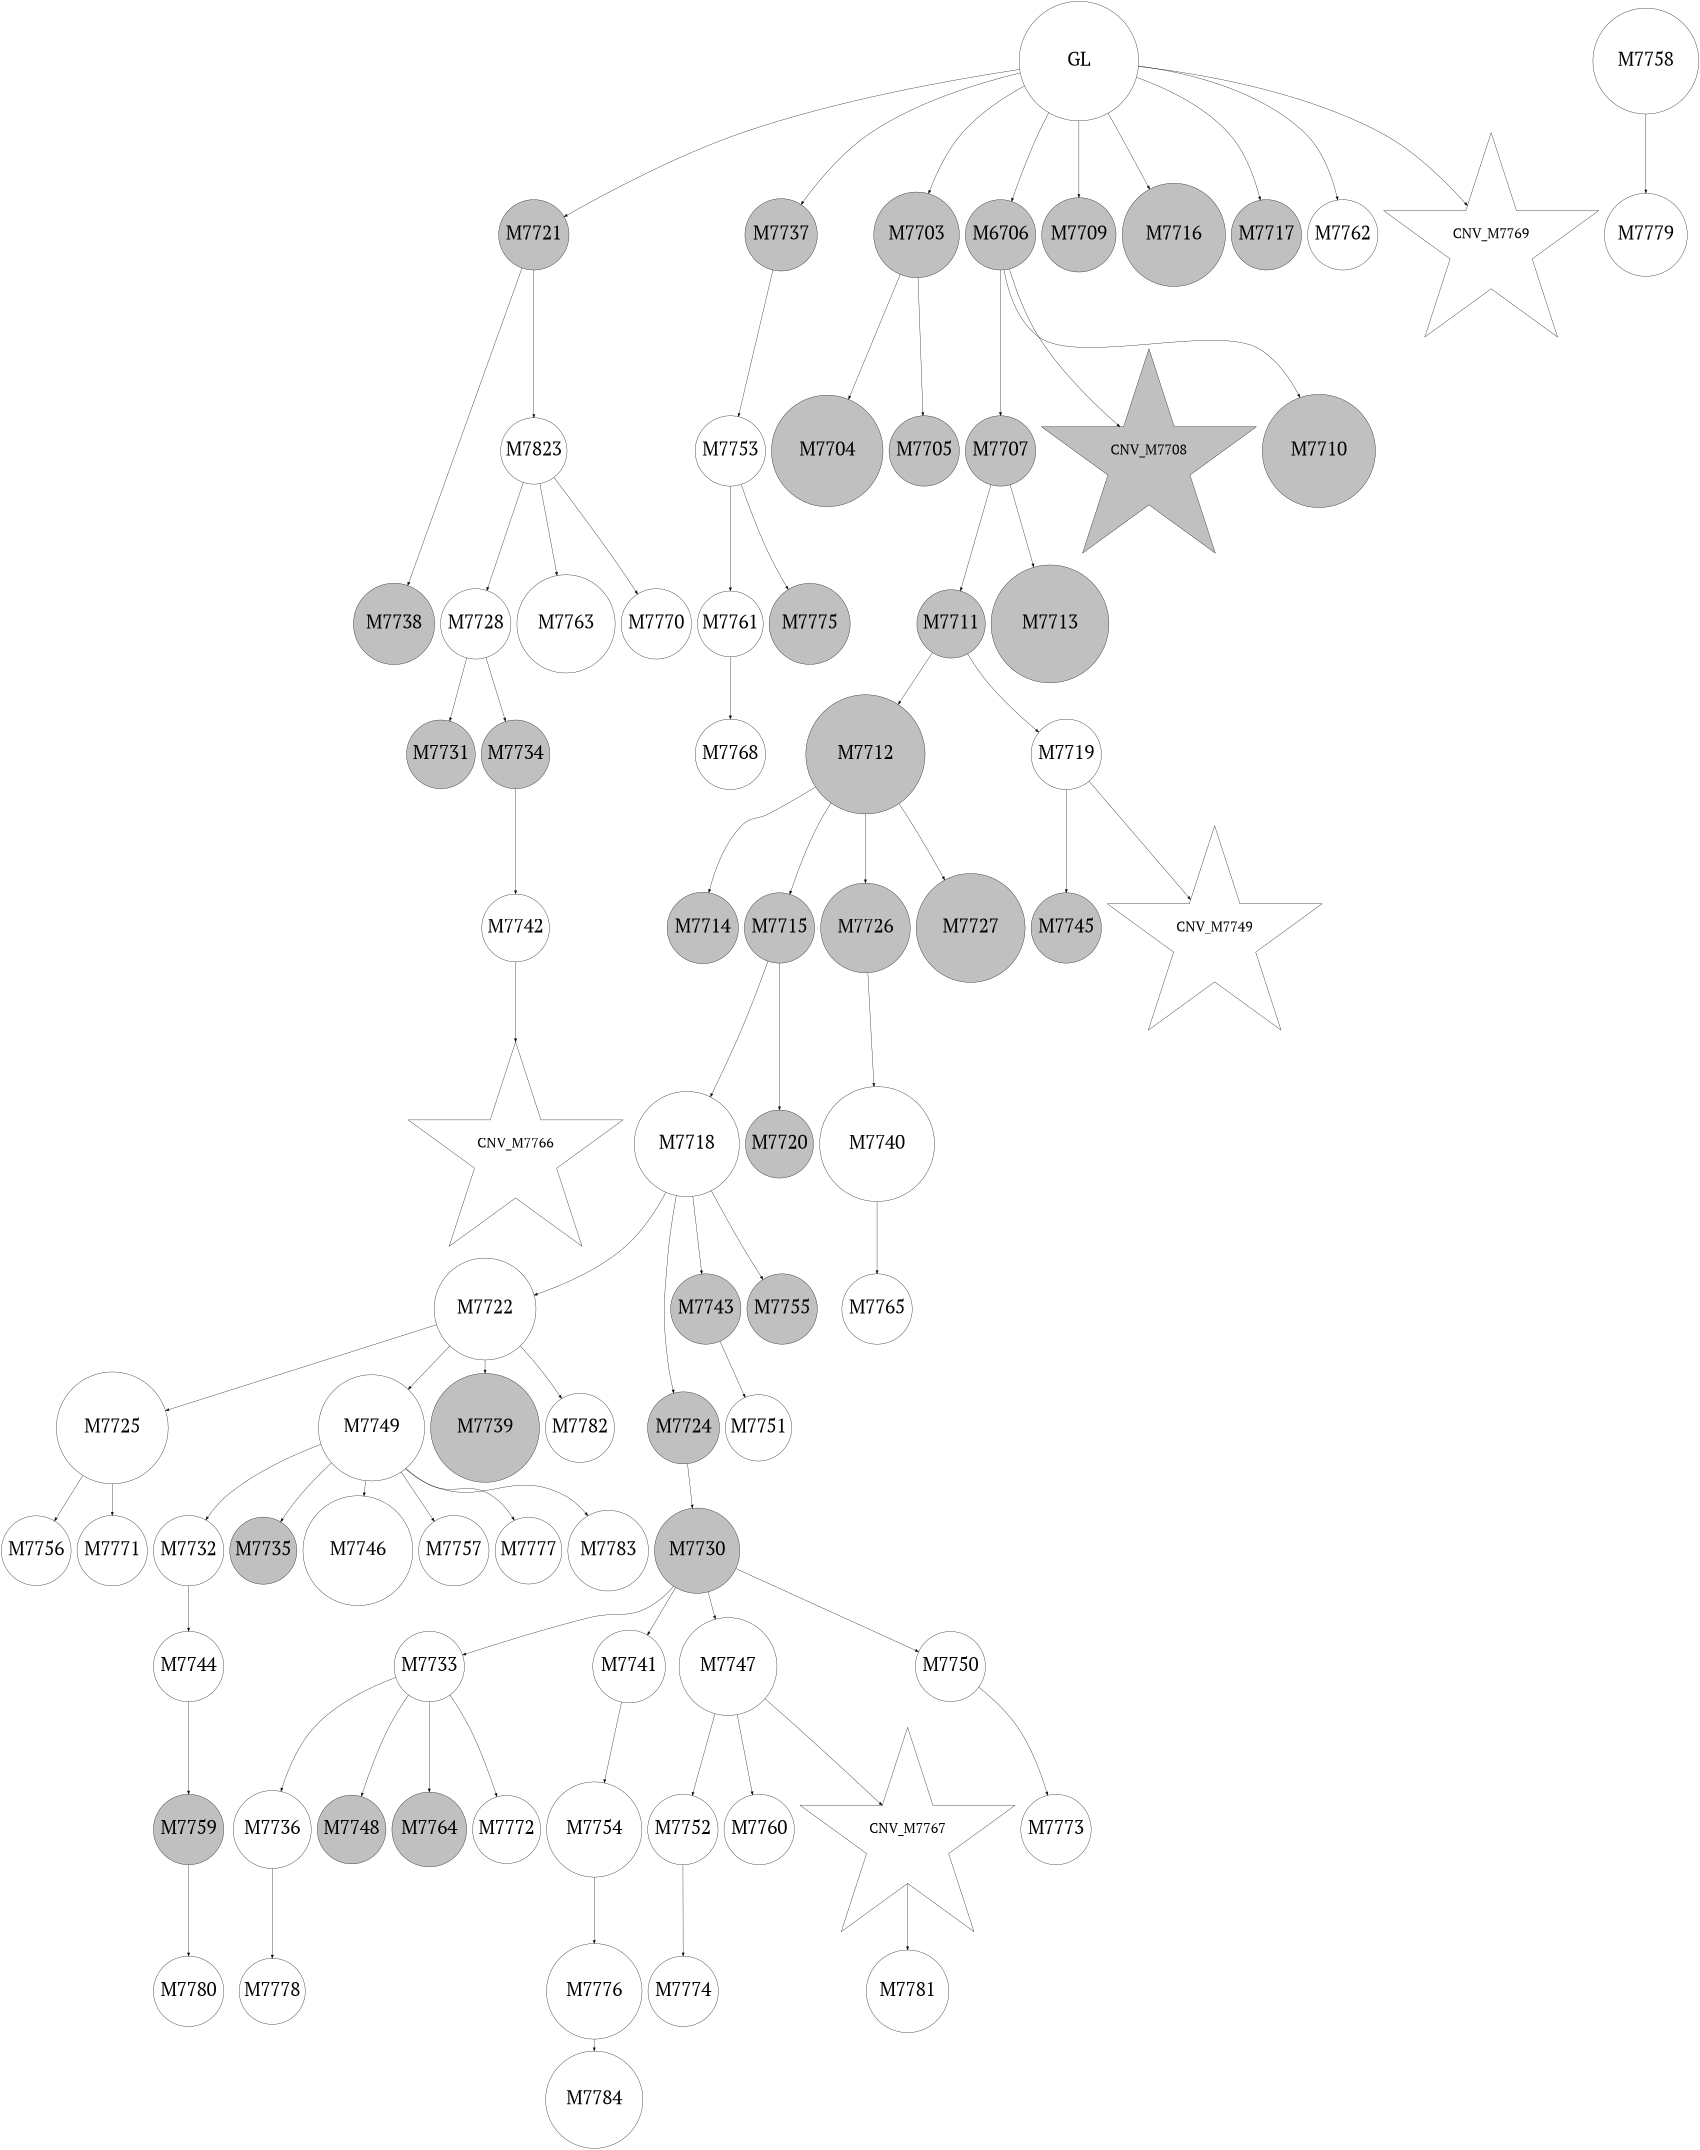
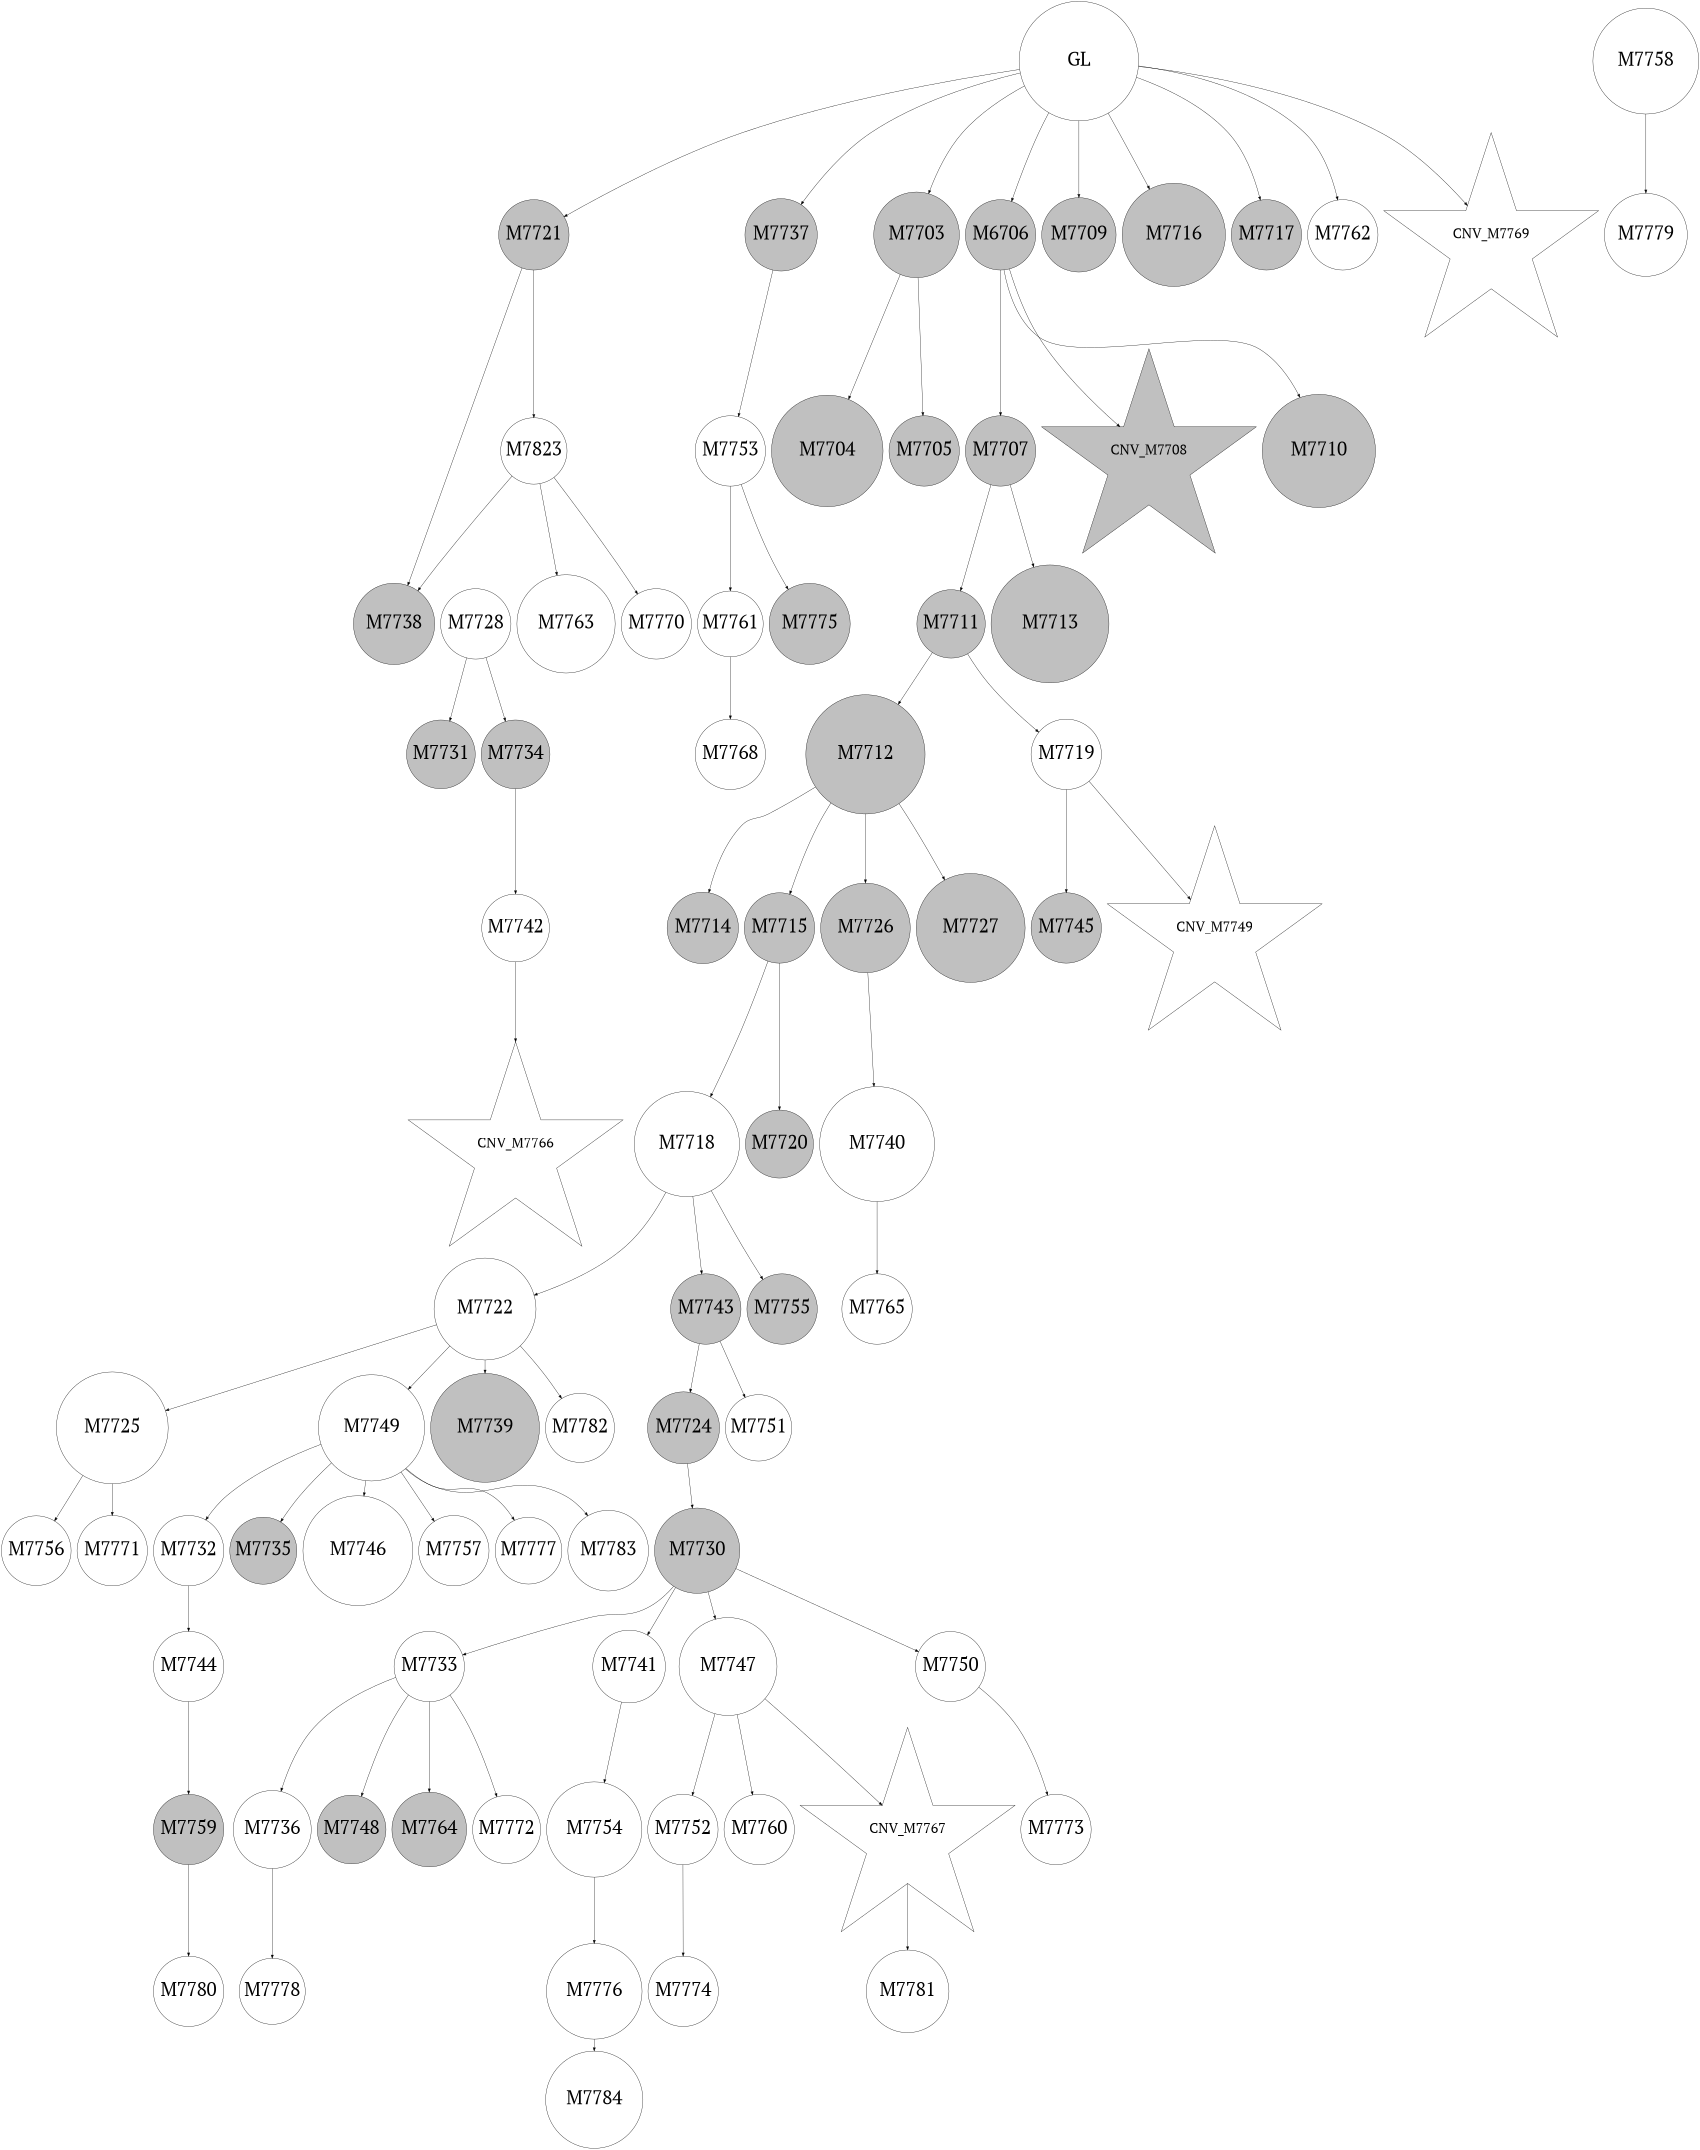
edge "M7823" -> "M7728": now "M7823" -> "M7738"
edge "M7718" -> "M7724": now "M7743" -> "M7724"
